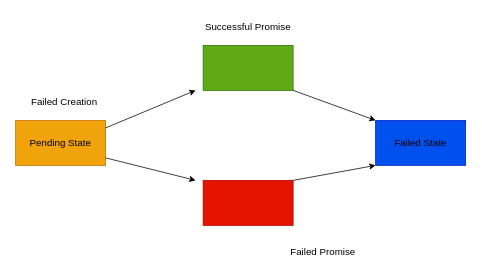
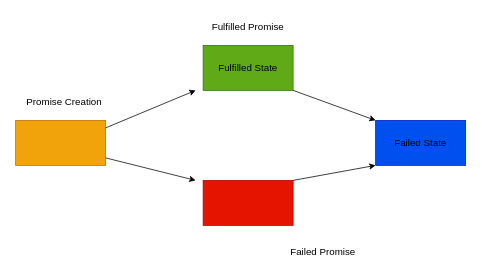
node "Successful Promise": label "Successful Promise" -> "Fulfilled Promise"
node "Fulfilled State": added
node "Failed Creation": label "Failed Creation" -> "Promise Creation"
node "Pending State": removed
